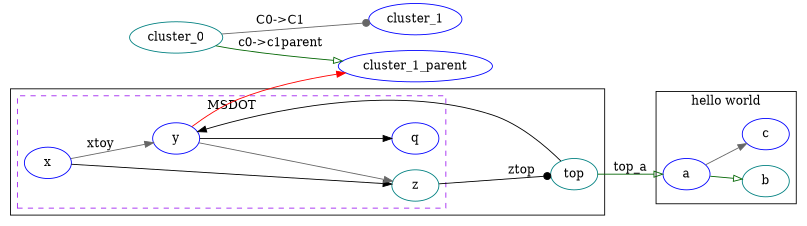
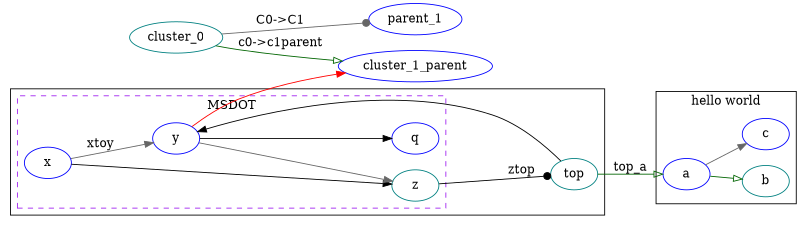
node "cluster_1": label "cluster_1" -> "parent_1"
